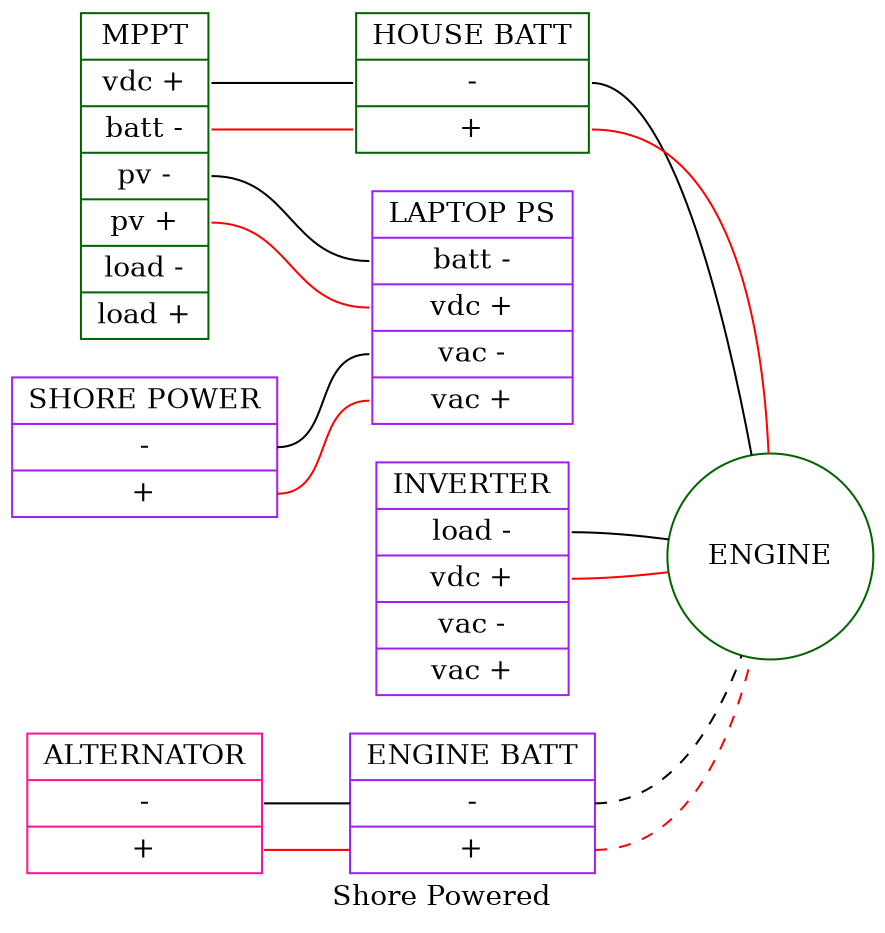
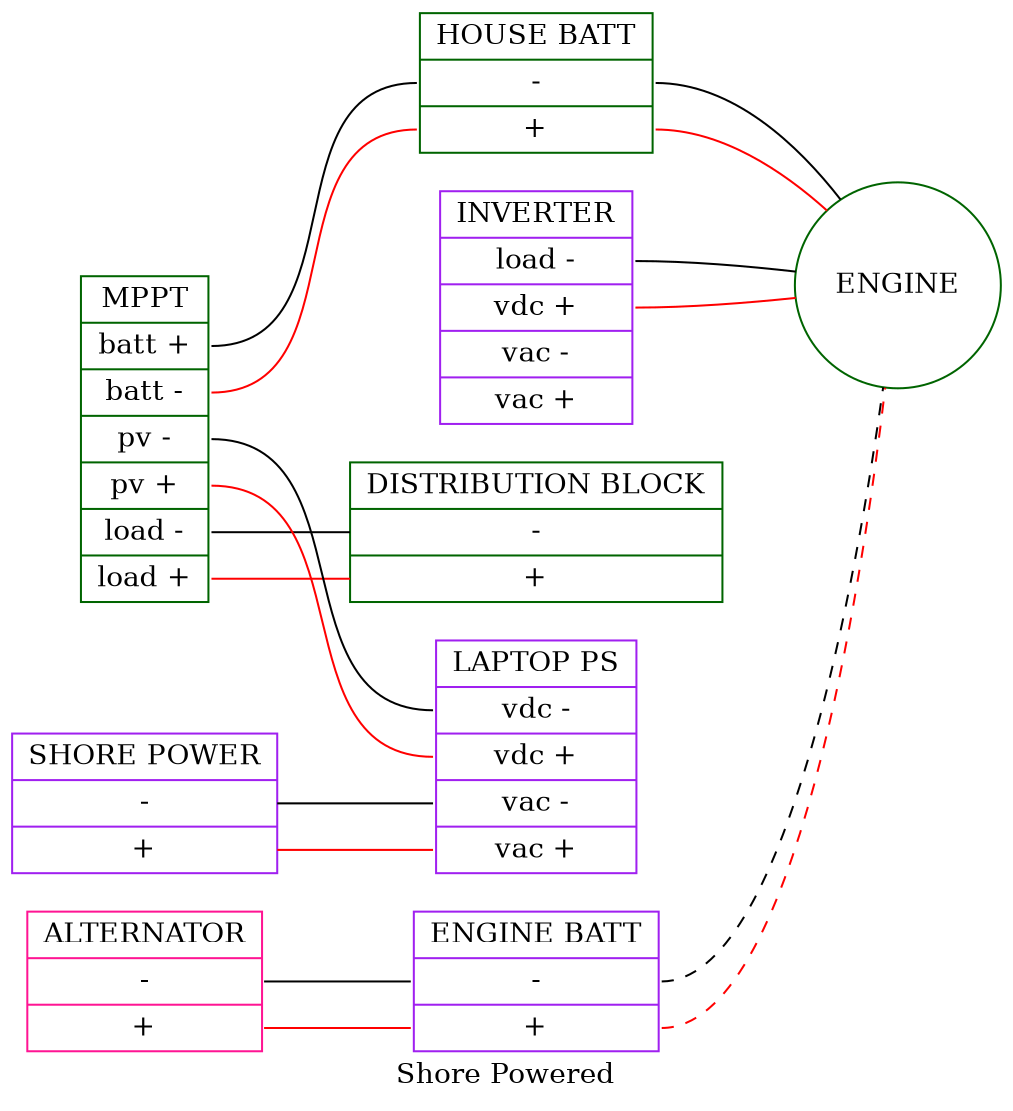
node "MPPT": text "vdc +" -> "batt +"
node "LAPTOP PS": text "batt -" -> "vdc -"
node "DISTRIBUTION BLOCK": added
